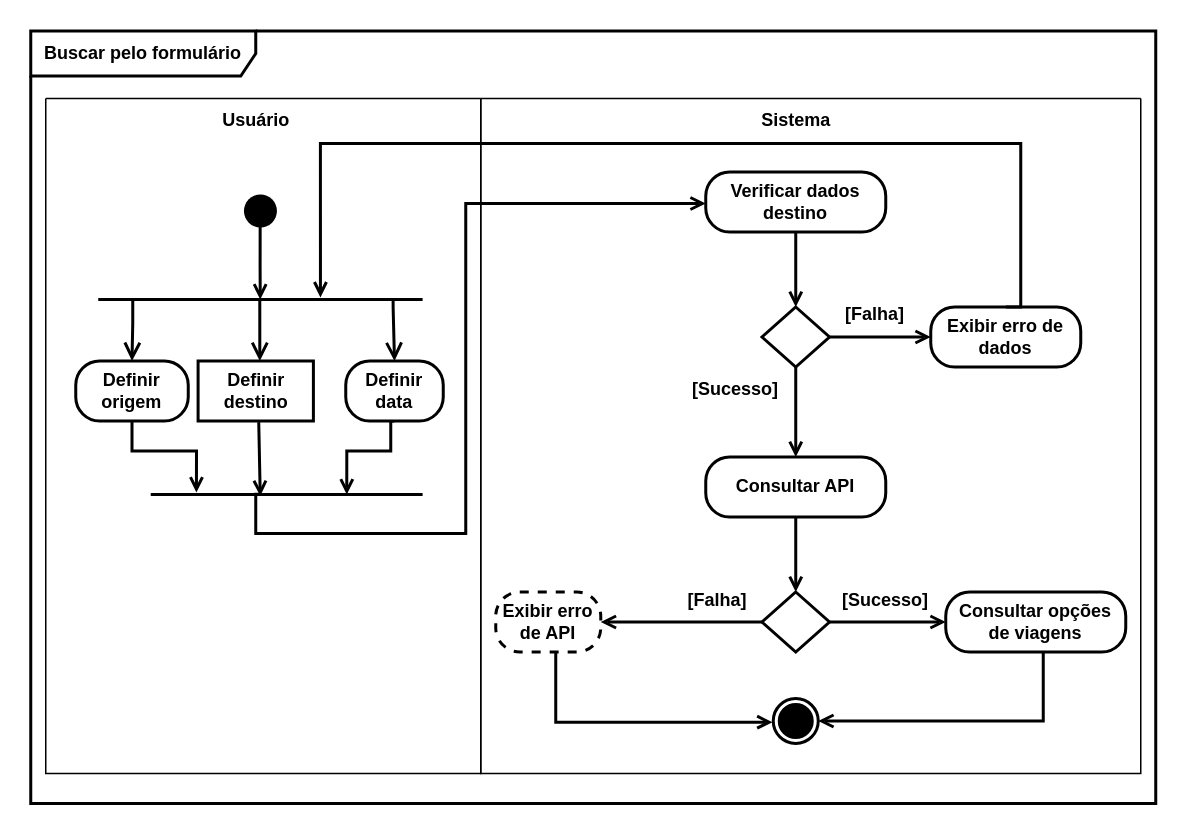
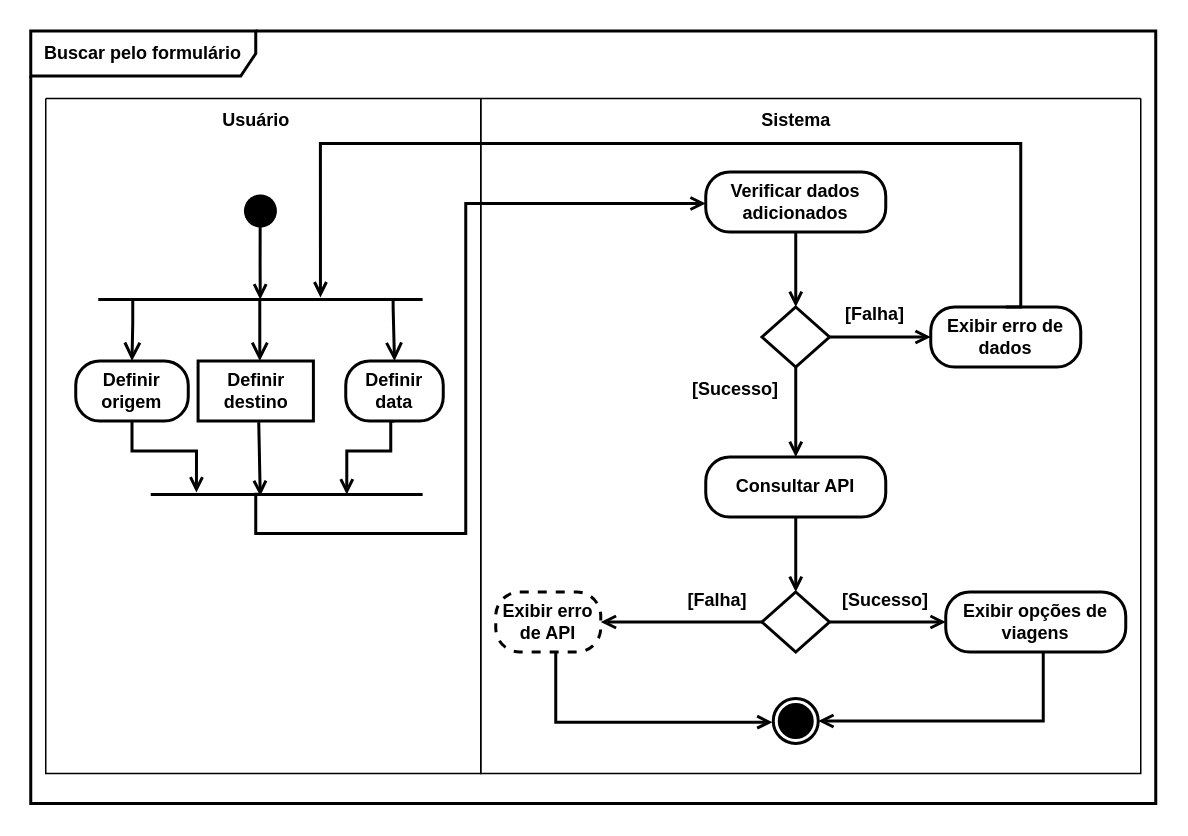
node "Verificar dados destino": label "Verificar dados destino" -> "Verificar dados adicionados"
node "Consultar opções de viagens": label "Consultar opções de viagens" -> "Exibir opções de viagens"
